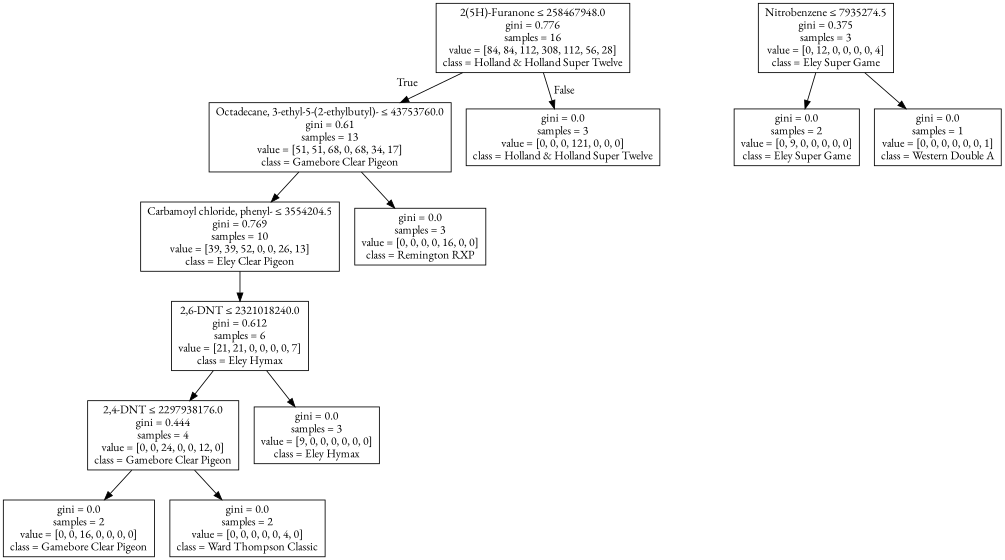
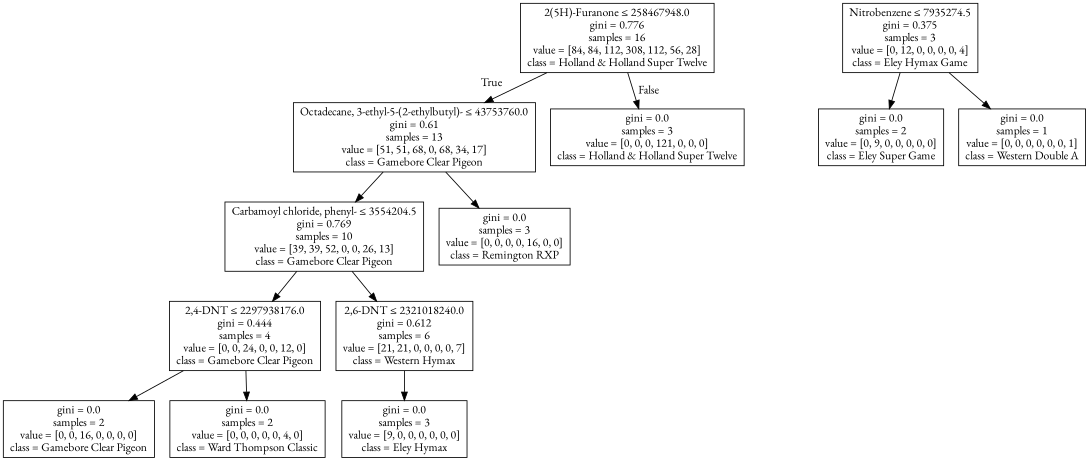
node "Nitrobenzene ≤ 7935274.5": text "class = Eley Super Game" -> "class = Eley Hymax Game"
node "Carbamoyl chloride, phenyl- ≤ 3554204.5": text "class = Eley Clear Pigeon" -> "class = Gamebore Clear Pigeon"
node "2,6-DNT ≤ 2321018240.0": text "class = Eley Hymax" -> "class = Western Hymax"
edge "2,6-DNT ≤ 2321018240.0" -> "2,4-DNT ≤ 2297938176.0": now "Carbamoyl chloride, phenyl- ≤ 3554204.5" -> "2,4-DNT ≤ 2297938176.0"
